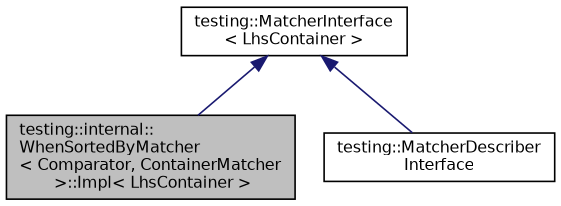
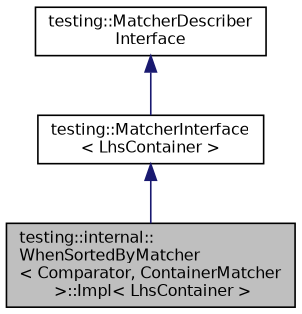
edge "testing::MatcherDescriber Interface" -> "testing::MatcherInterface < LhsContainer >": reversed
